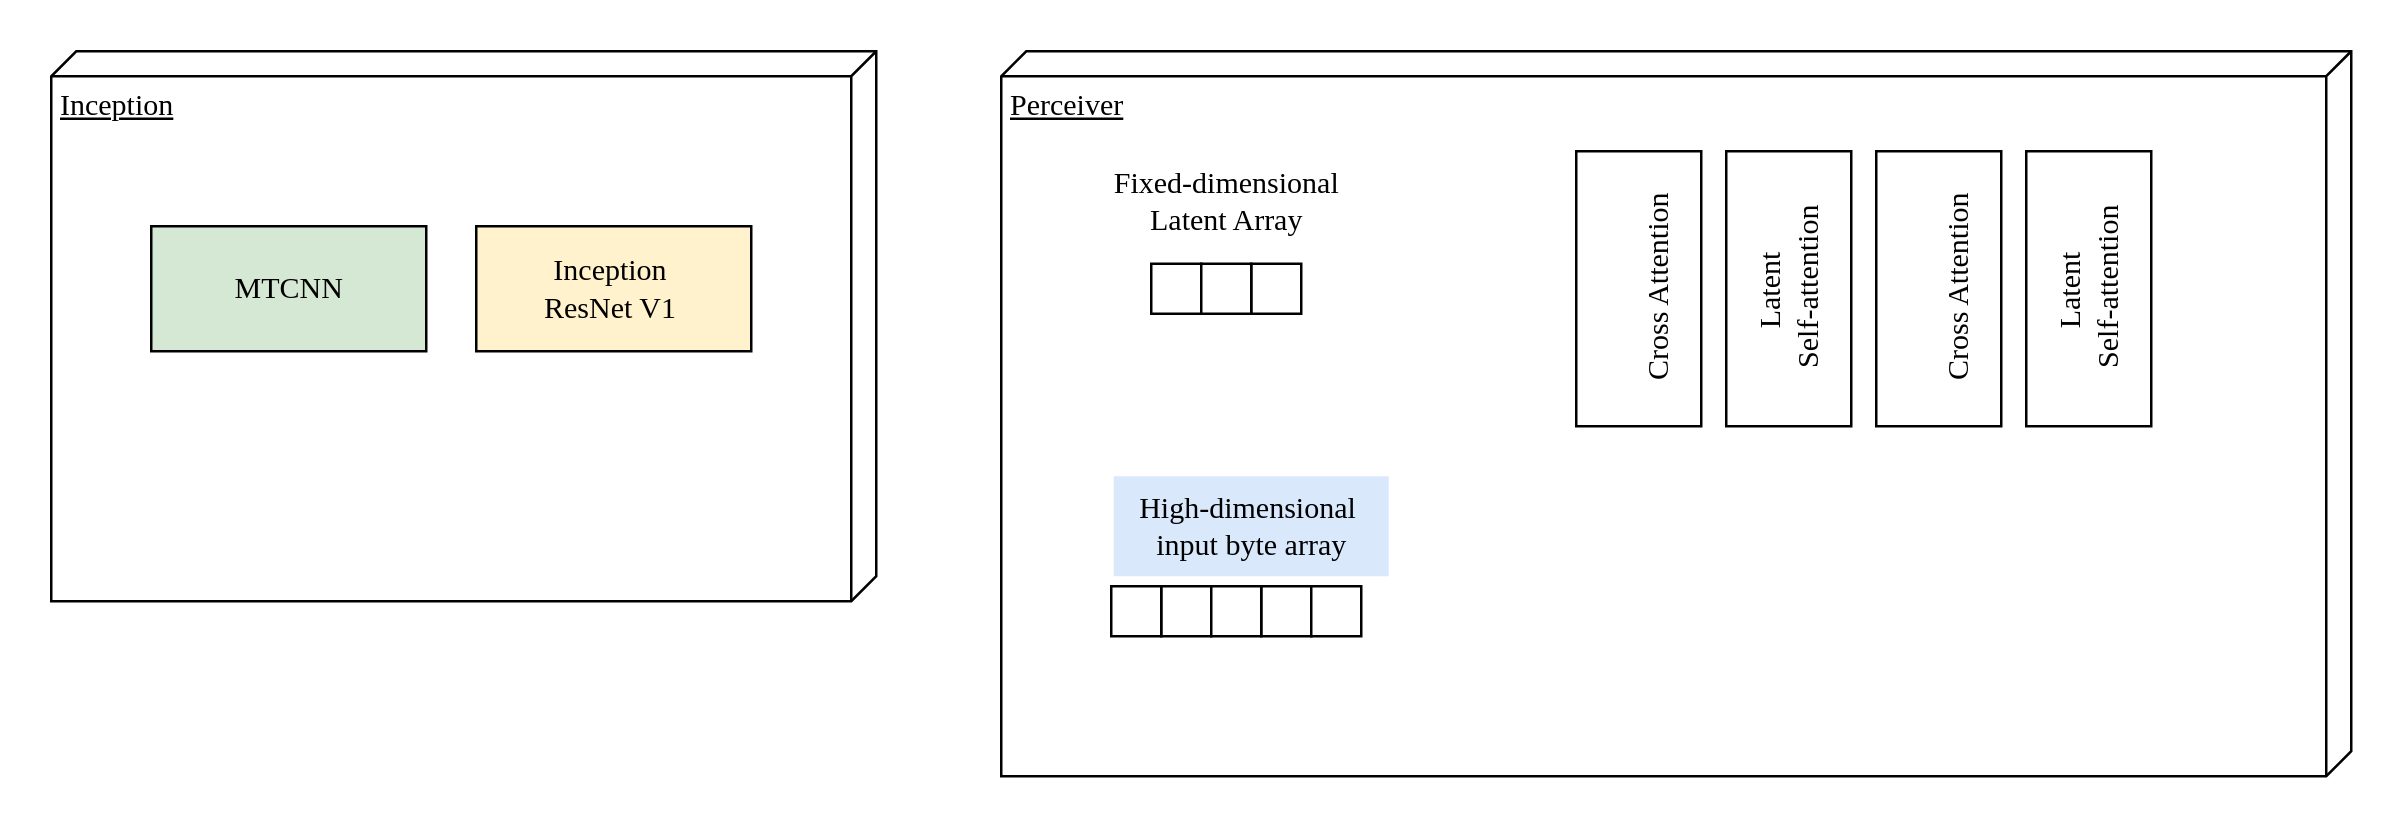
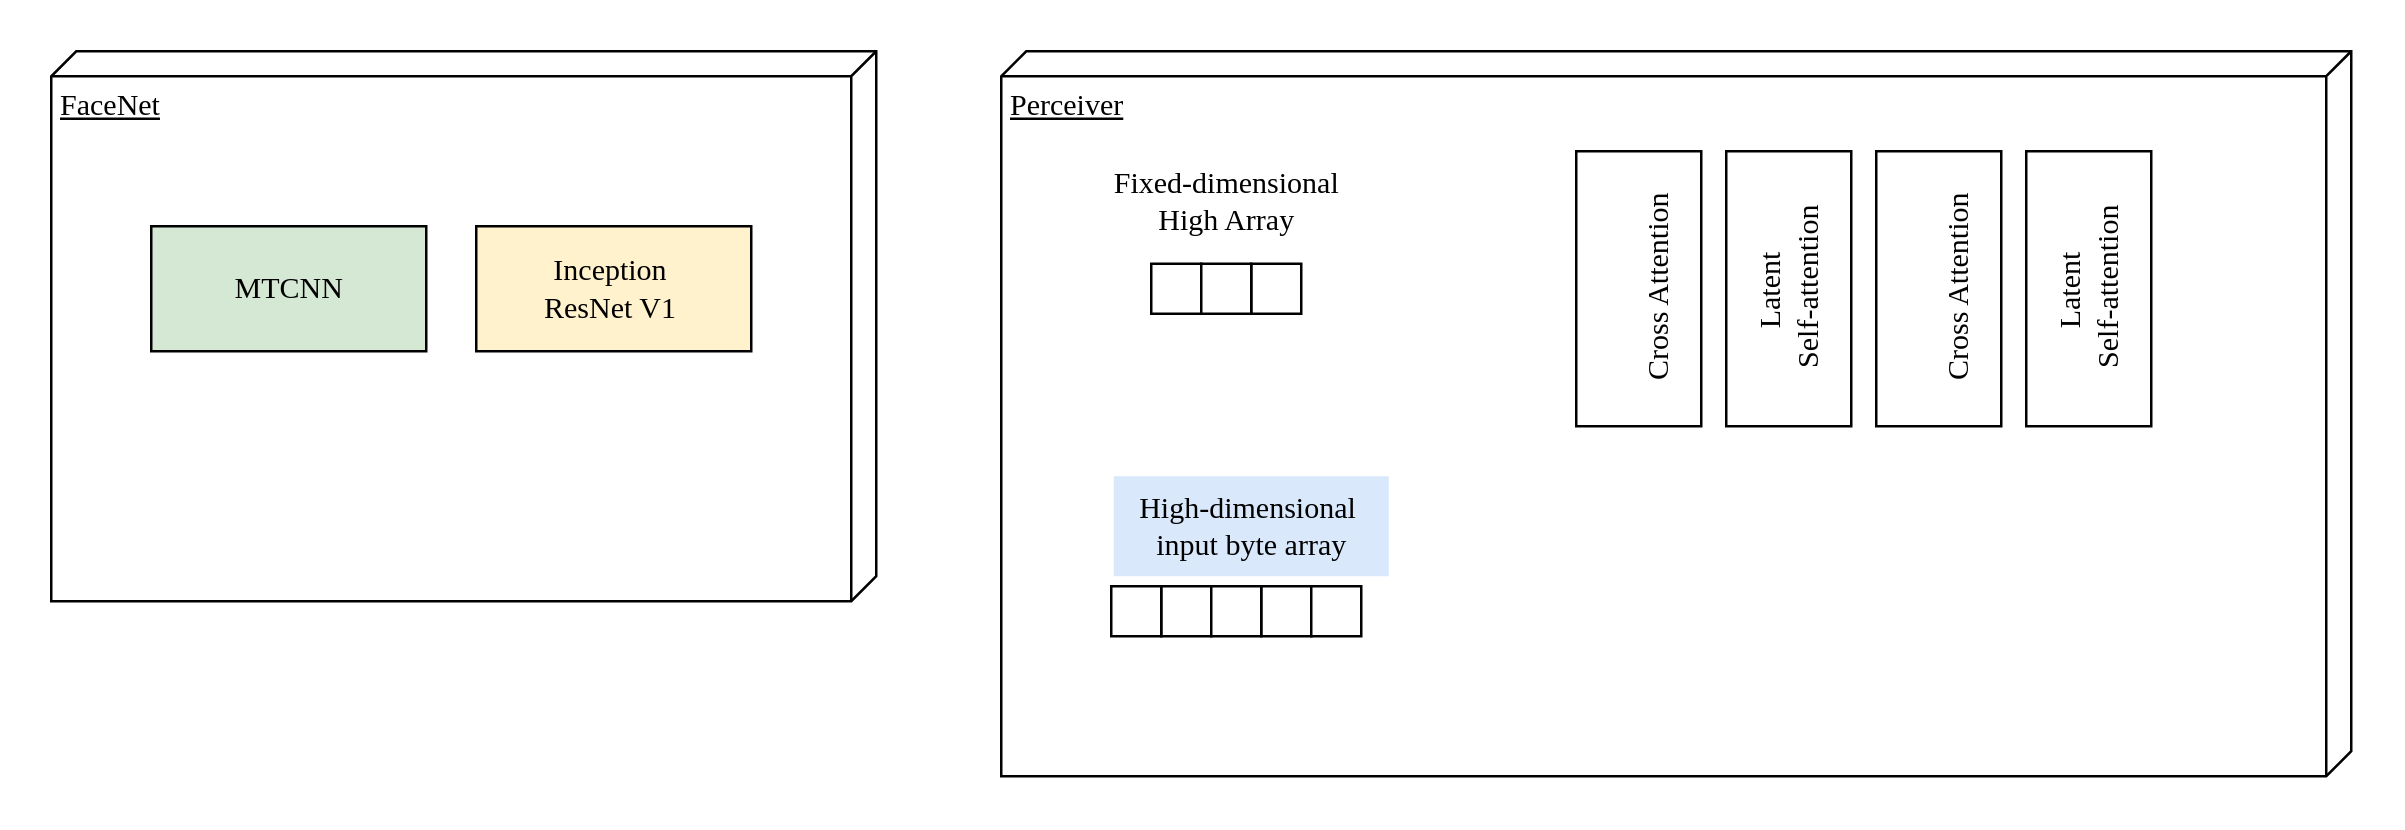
node "Inception": label "Inception" -> "FaceNet"
node "Fixed-dimensional Latent Array": label "Fixed-dimensional Latent Array" -> "Fixed-dimensional High Array"
